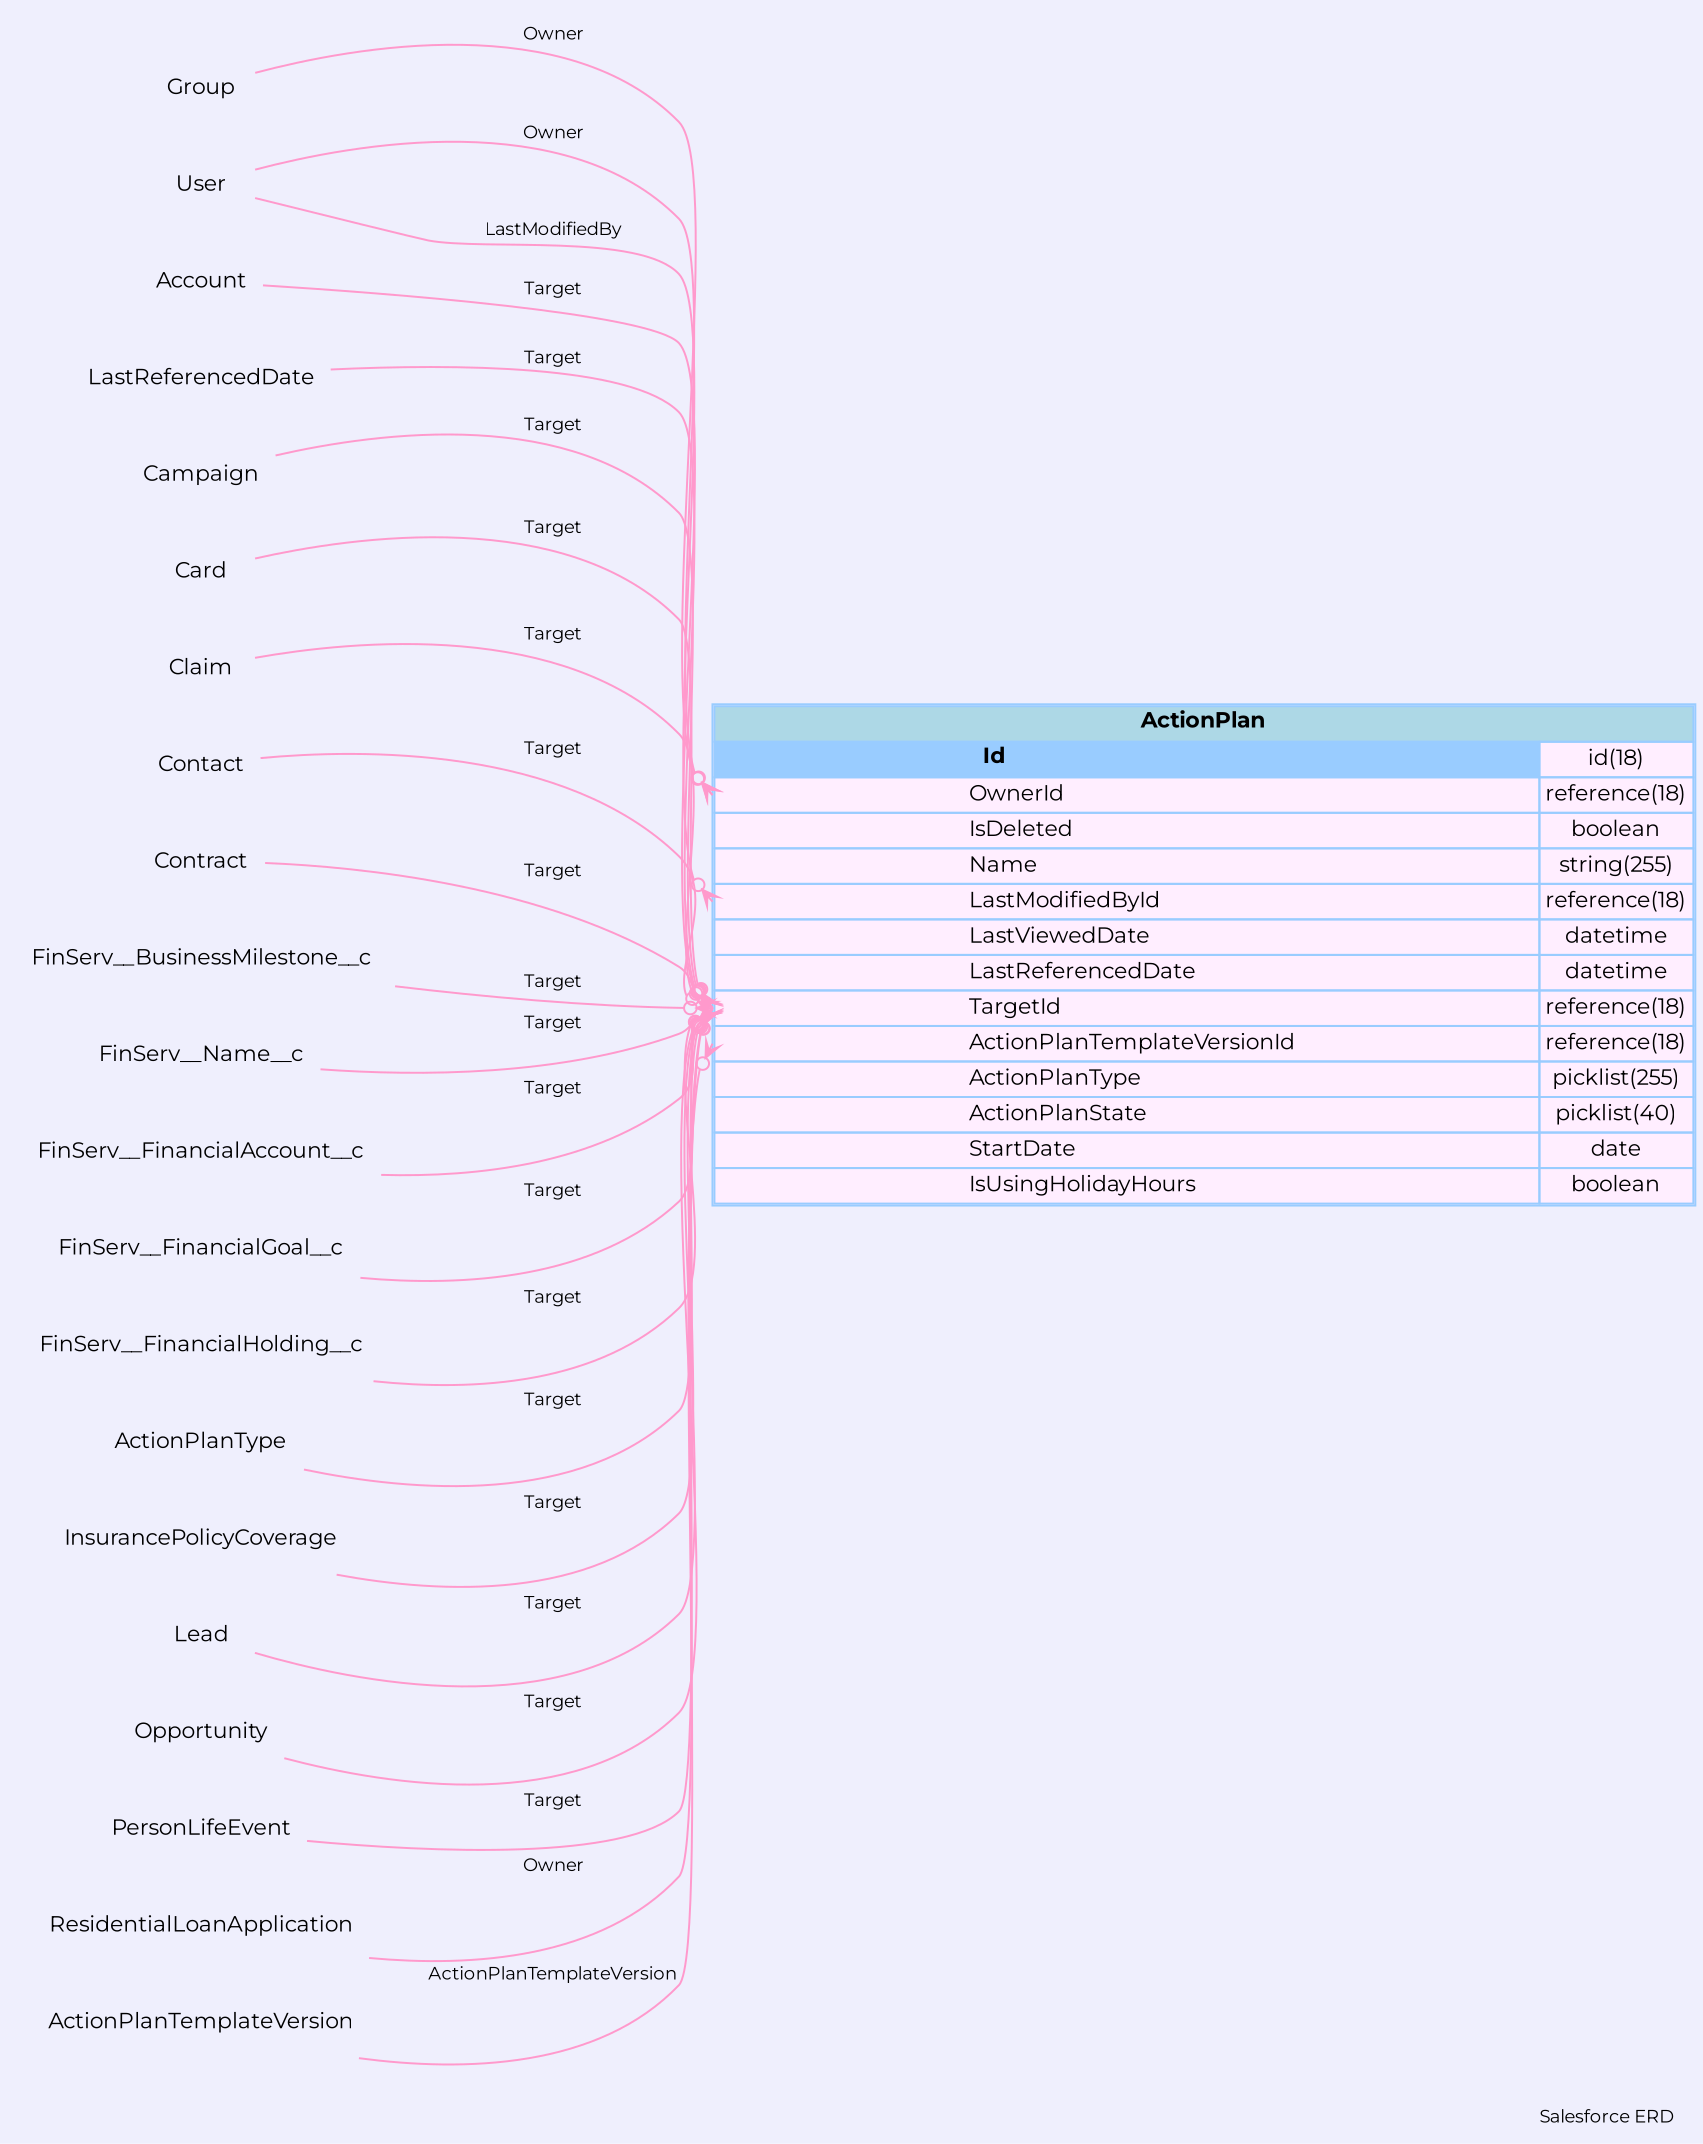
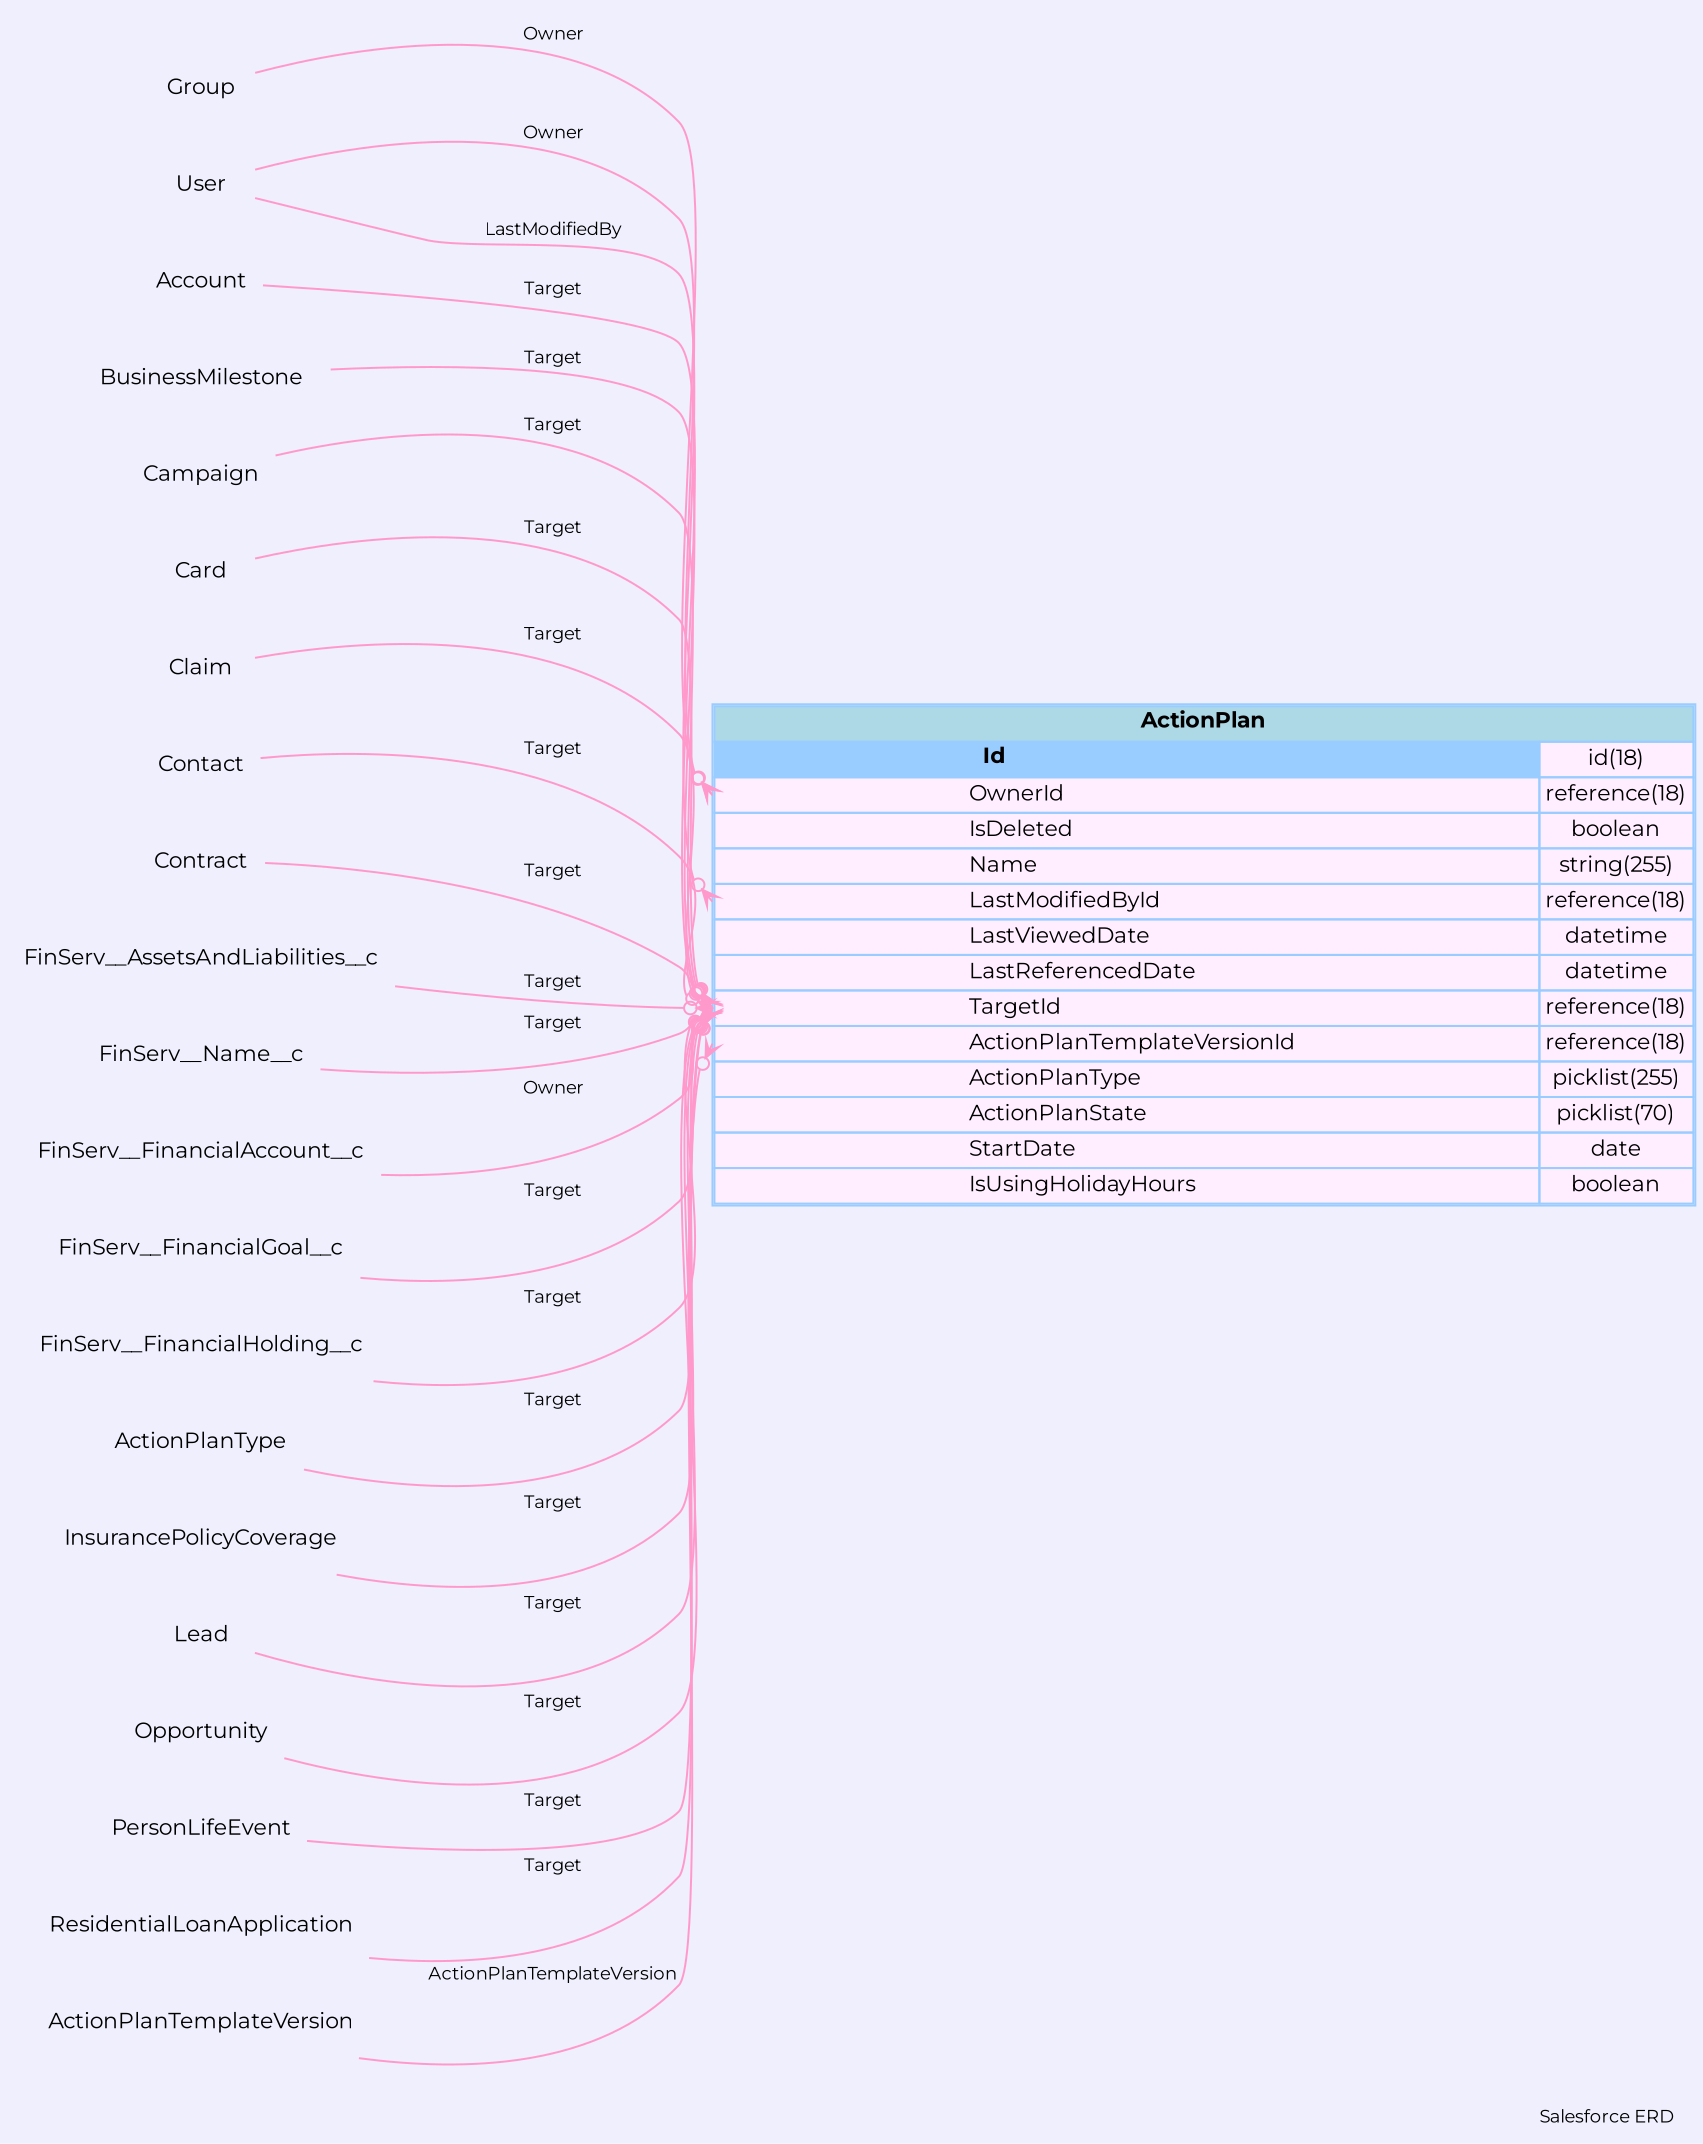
node "LastReferencedDate": label "LastReferencedDate" -> "BusinessMilestone"
node "FinServ__BusinessMilestone__c": label "FinServ__BusinessMilestone__c" -> "FinServ__AssetsAndLiabilities__c"
edge "FinServ__FinancialAccount__c" -> "ActionPlan": label "Target" -> "Owner"
node "ActionPlan": text "picklist(40)" -> "picklist(70)"
edge "ResidentialLoanApplication" -> "ActionPlan": label "Owner" -> "Target"
